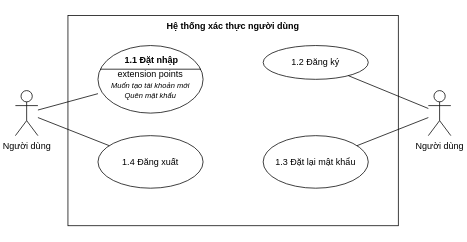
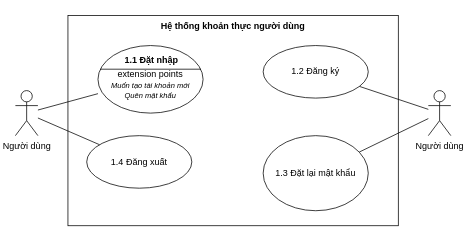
node "Hệ thống xác thực người dùng": label "Hệ thống xác thực người dùng" -> "Hệ thống khoản thực người dùng"
node "1.2 Đăng ký": size 105x34 -> 105x53
node "1.4 Đăng xuất": moved (150, 162) -> (139, 162)
node "1.3 Đặt lại mật khẩu": size 105x53 -> 105x75
